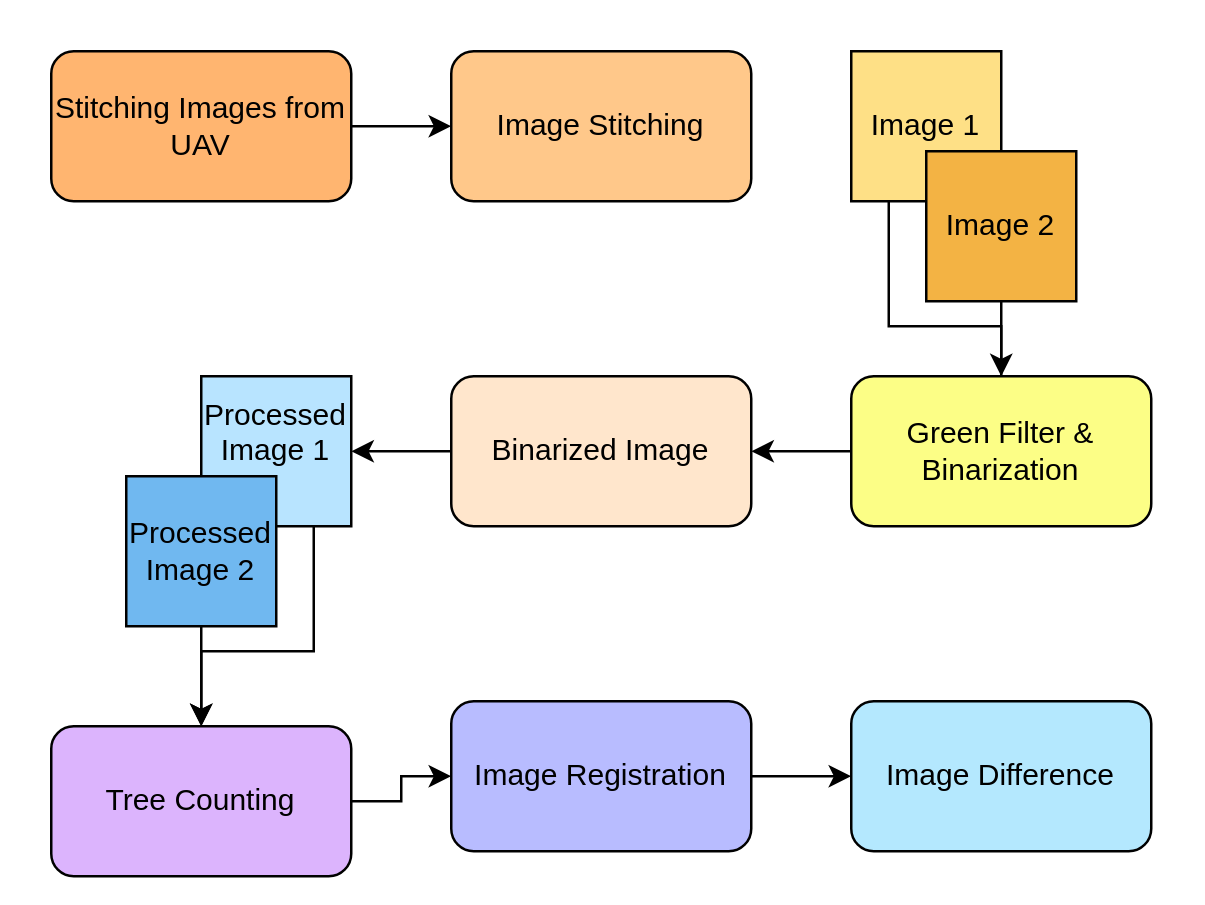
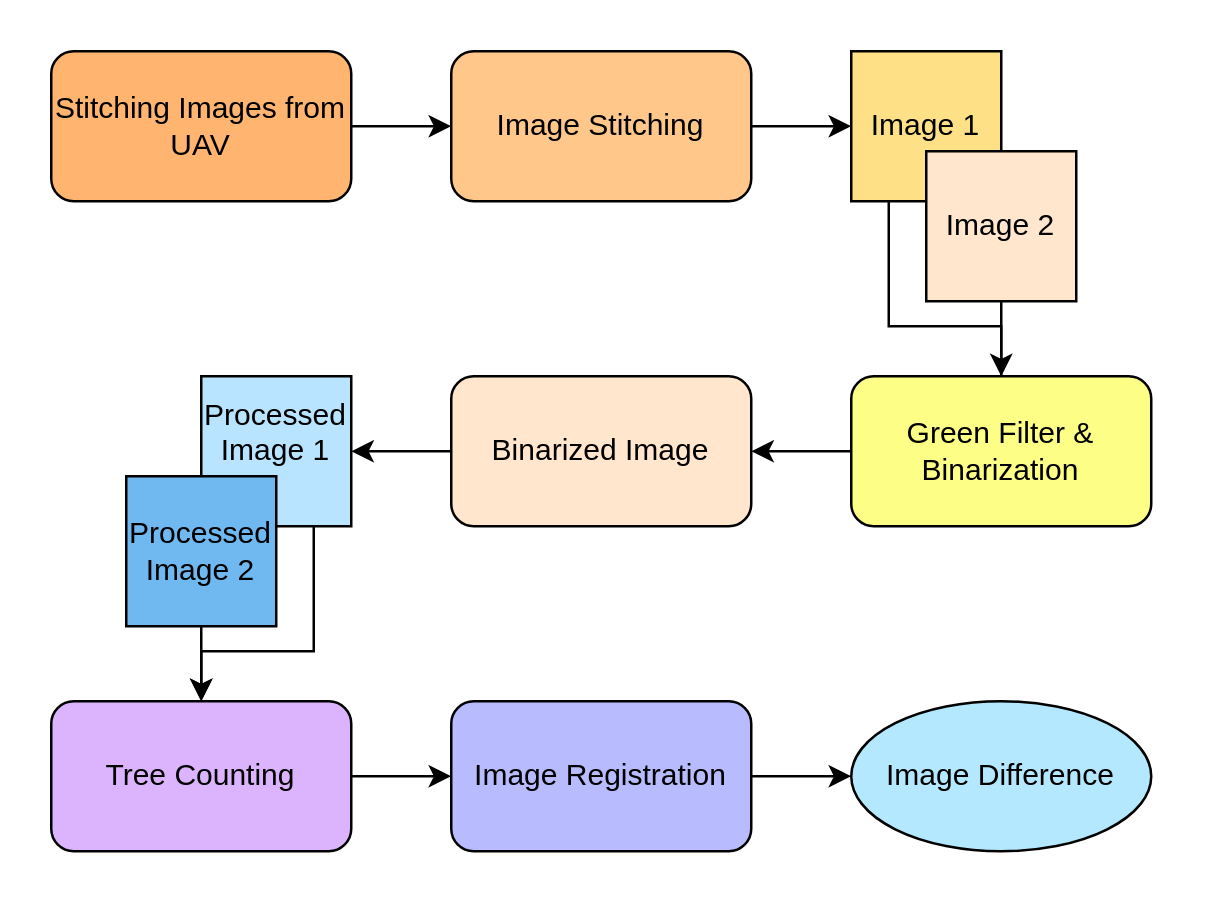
edge "Image Stitching" -> "Image 1": added
node "Image 2": fillcolor #f3b344 -> #ffe6cc
node "Image Difference": shape rounded rectangle -> ellipse
node "Tree Counting": moved (201, 801) -> (201, 776)
